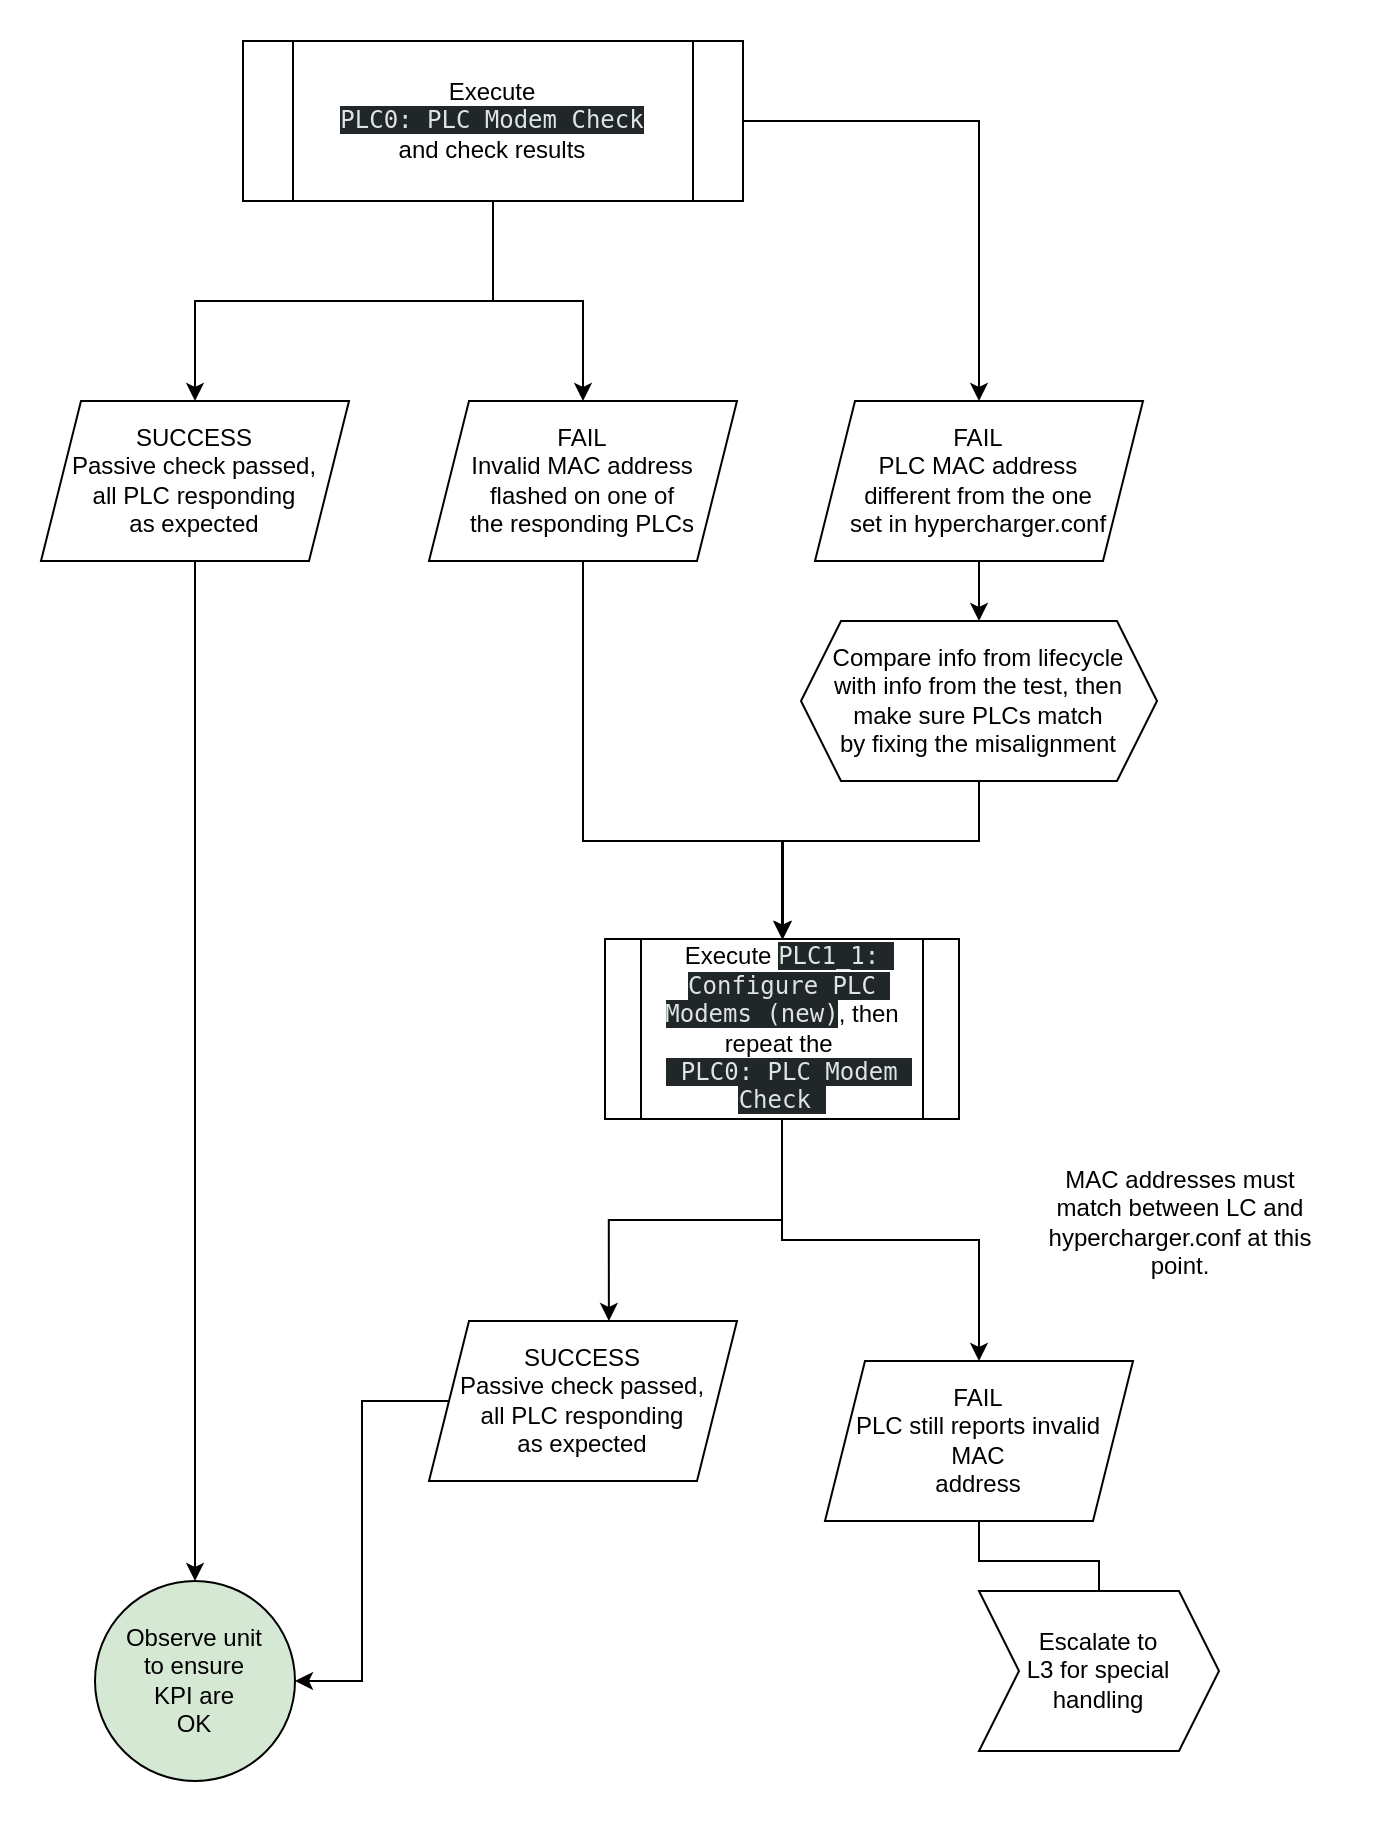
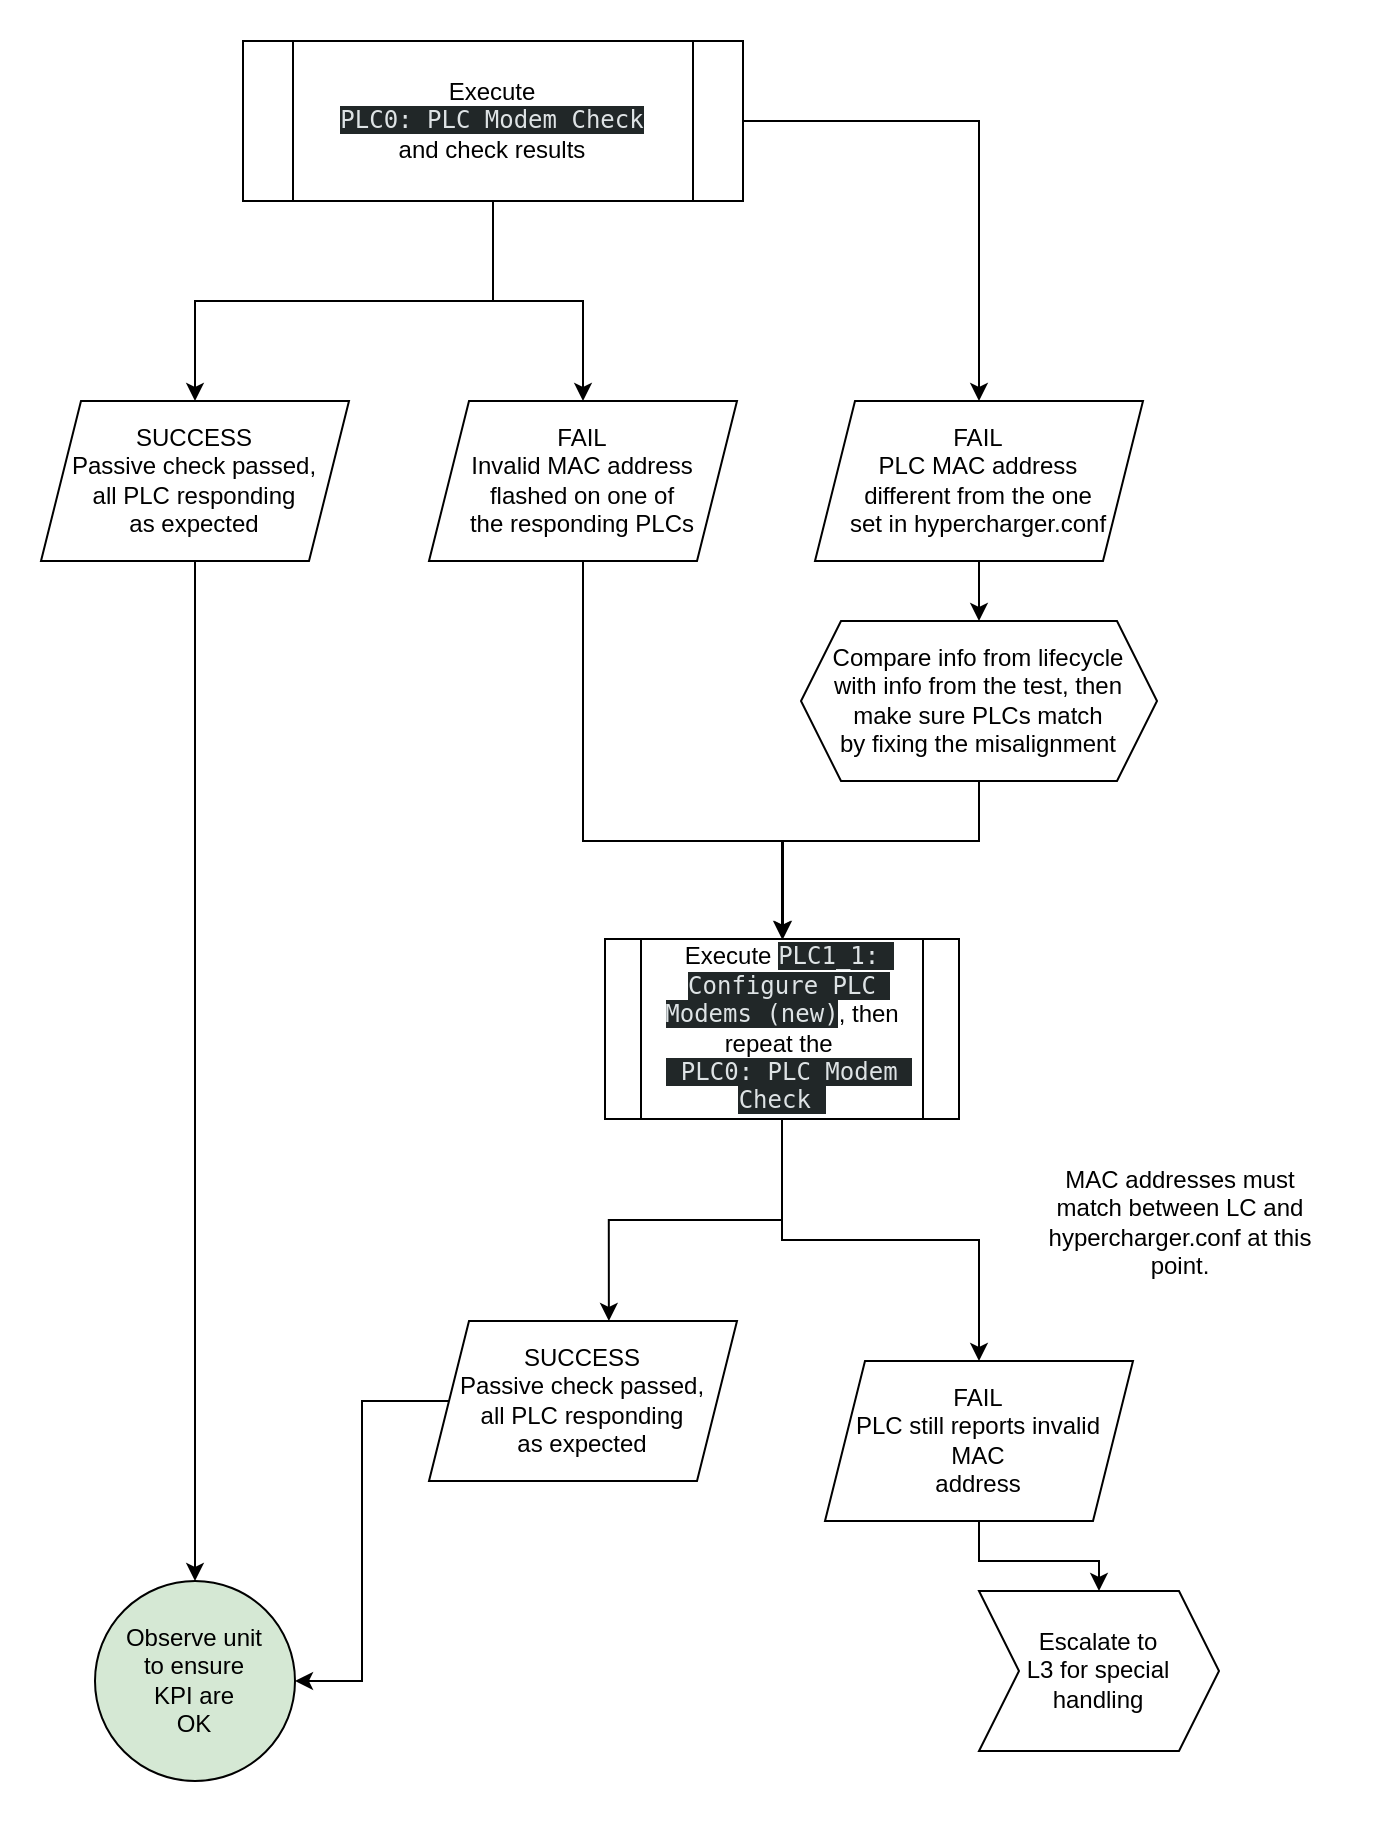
edge "FAIL PLC still reports invalid MAC address" -- "Escalate to L3 for special handling": arrowhead none -> classic
